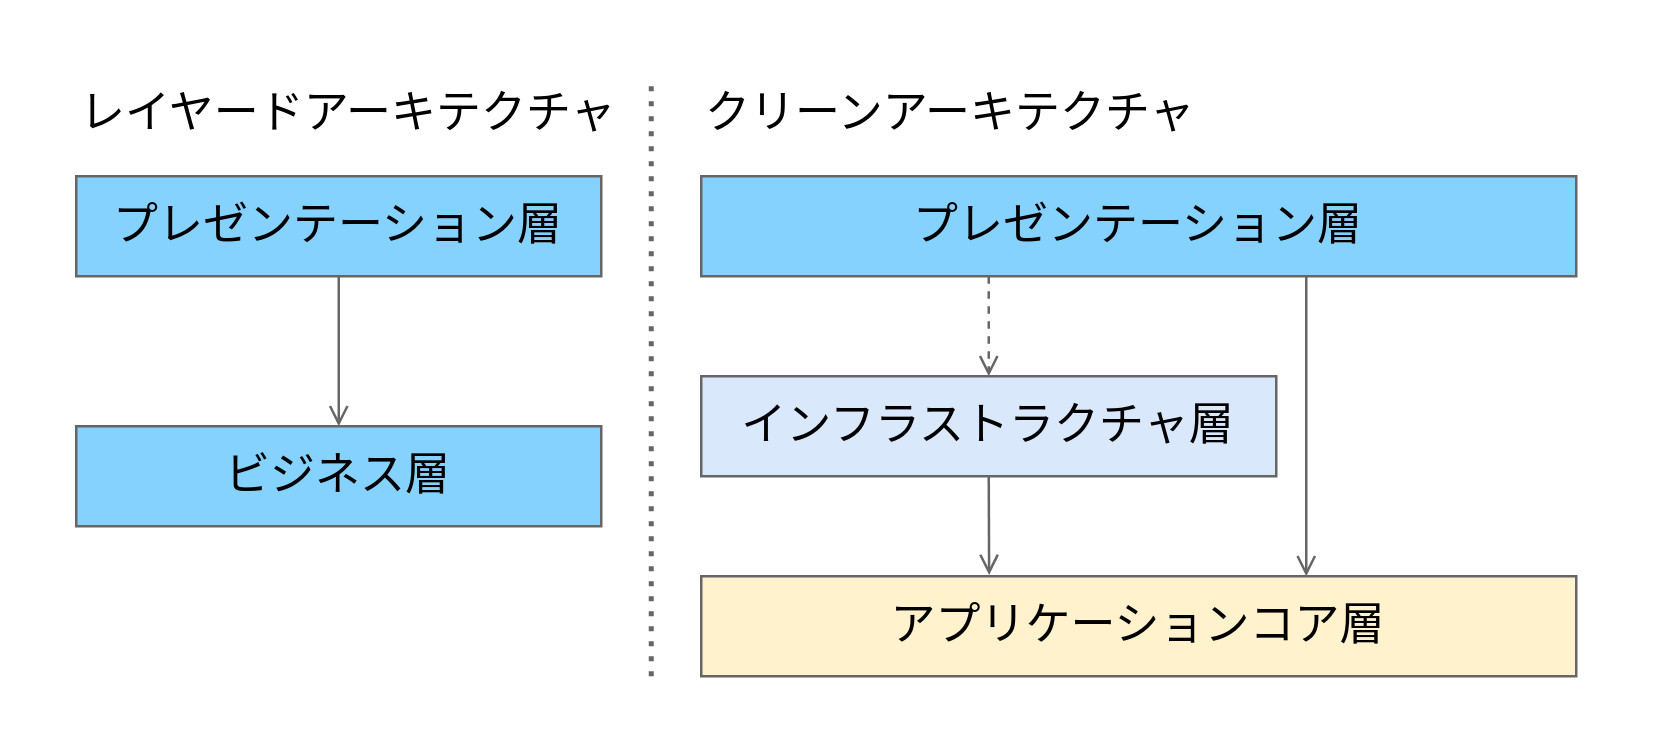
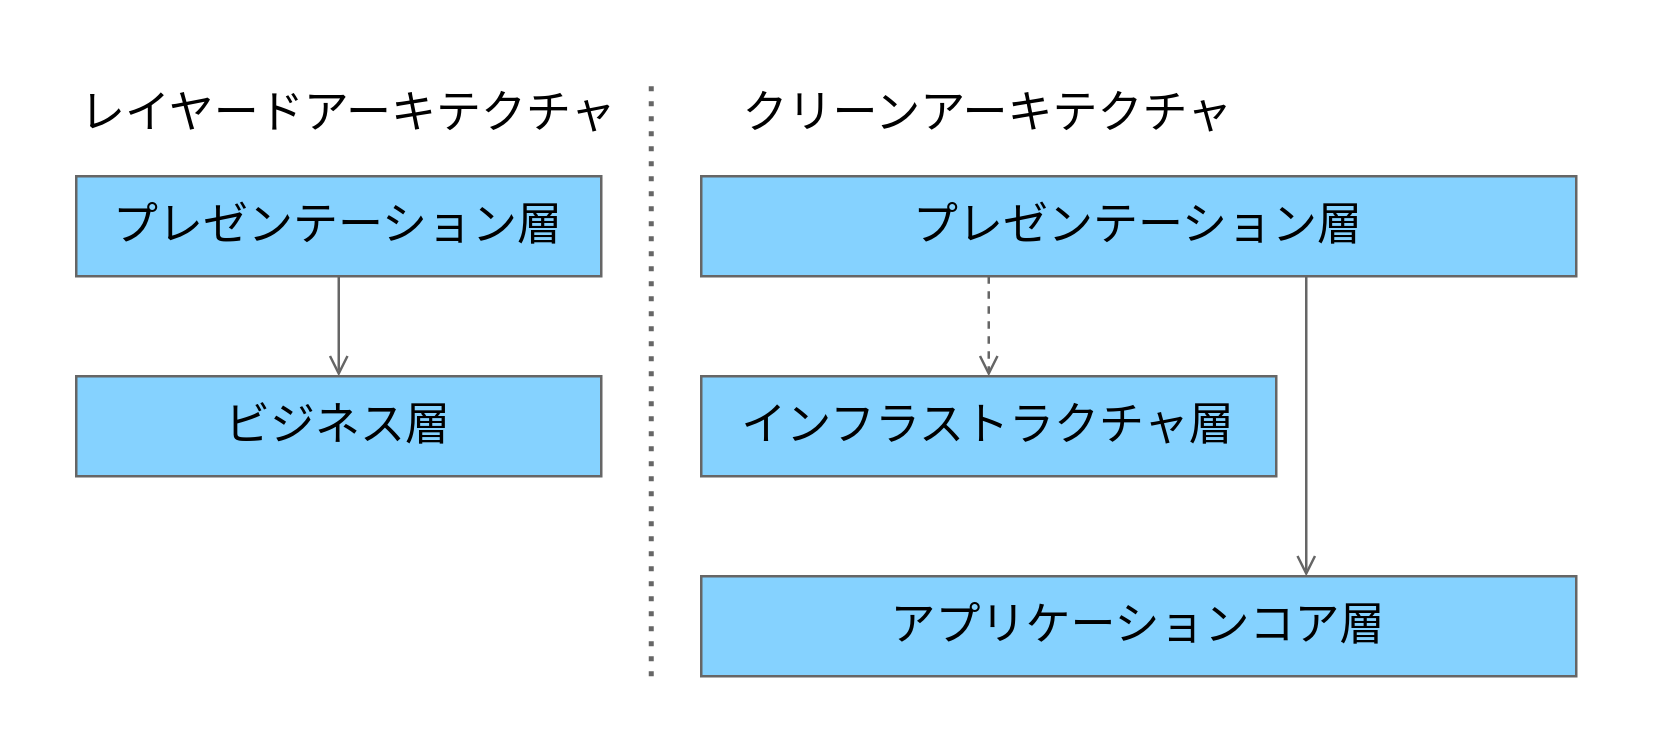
node "クリーンアーキテクチャ": moved (989, 114) -> (1026, 114)
node "インフラストラクチャ層": fillcolor #dae8fc -> #85d2ff
node "ビジネス層": moved (339, 476) -> (339, 426)
edge "インフラストラクチャ層" -> "アプリケーションコア層": removed
node "アプリケーションコア層": fillcolor #fff2cc -> #85d2ff
